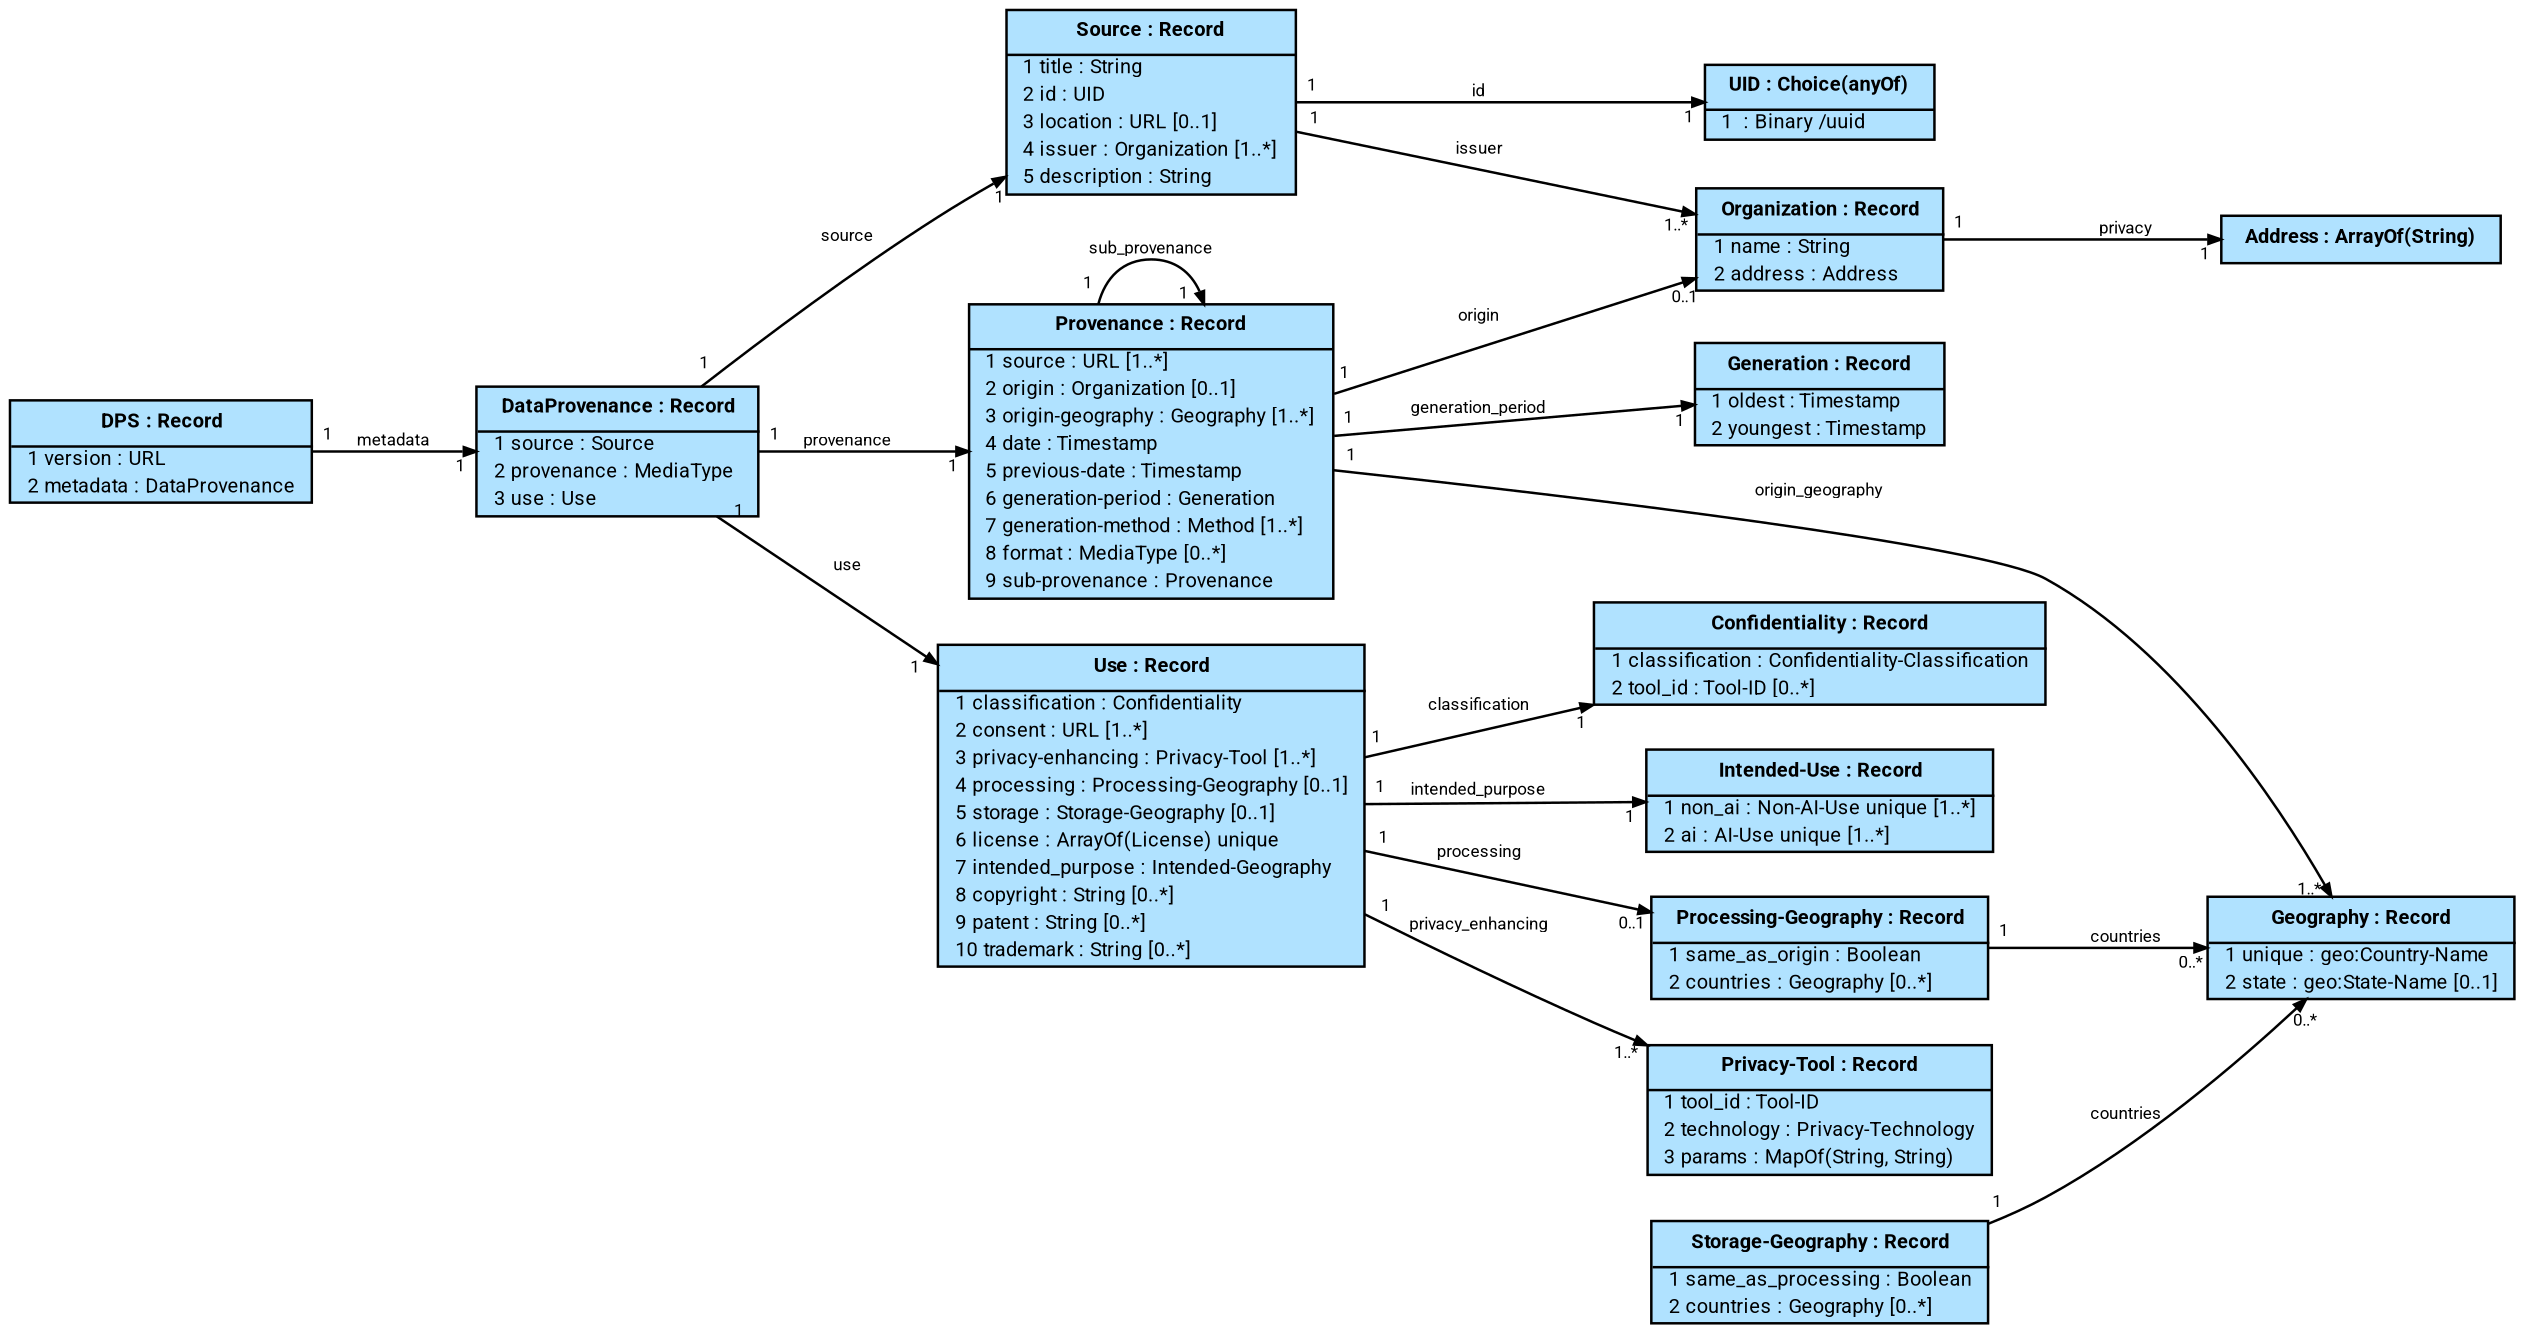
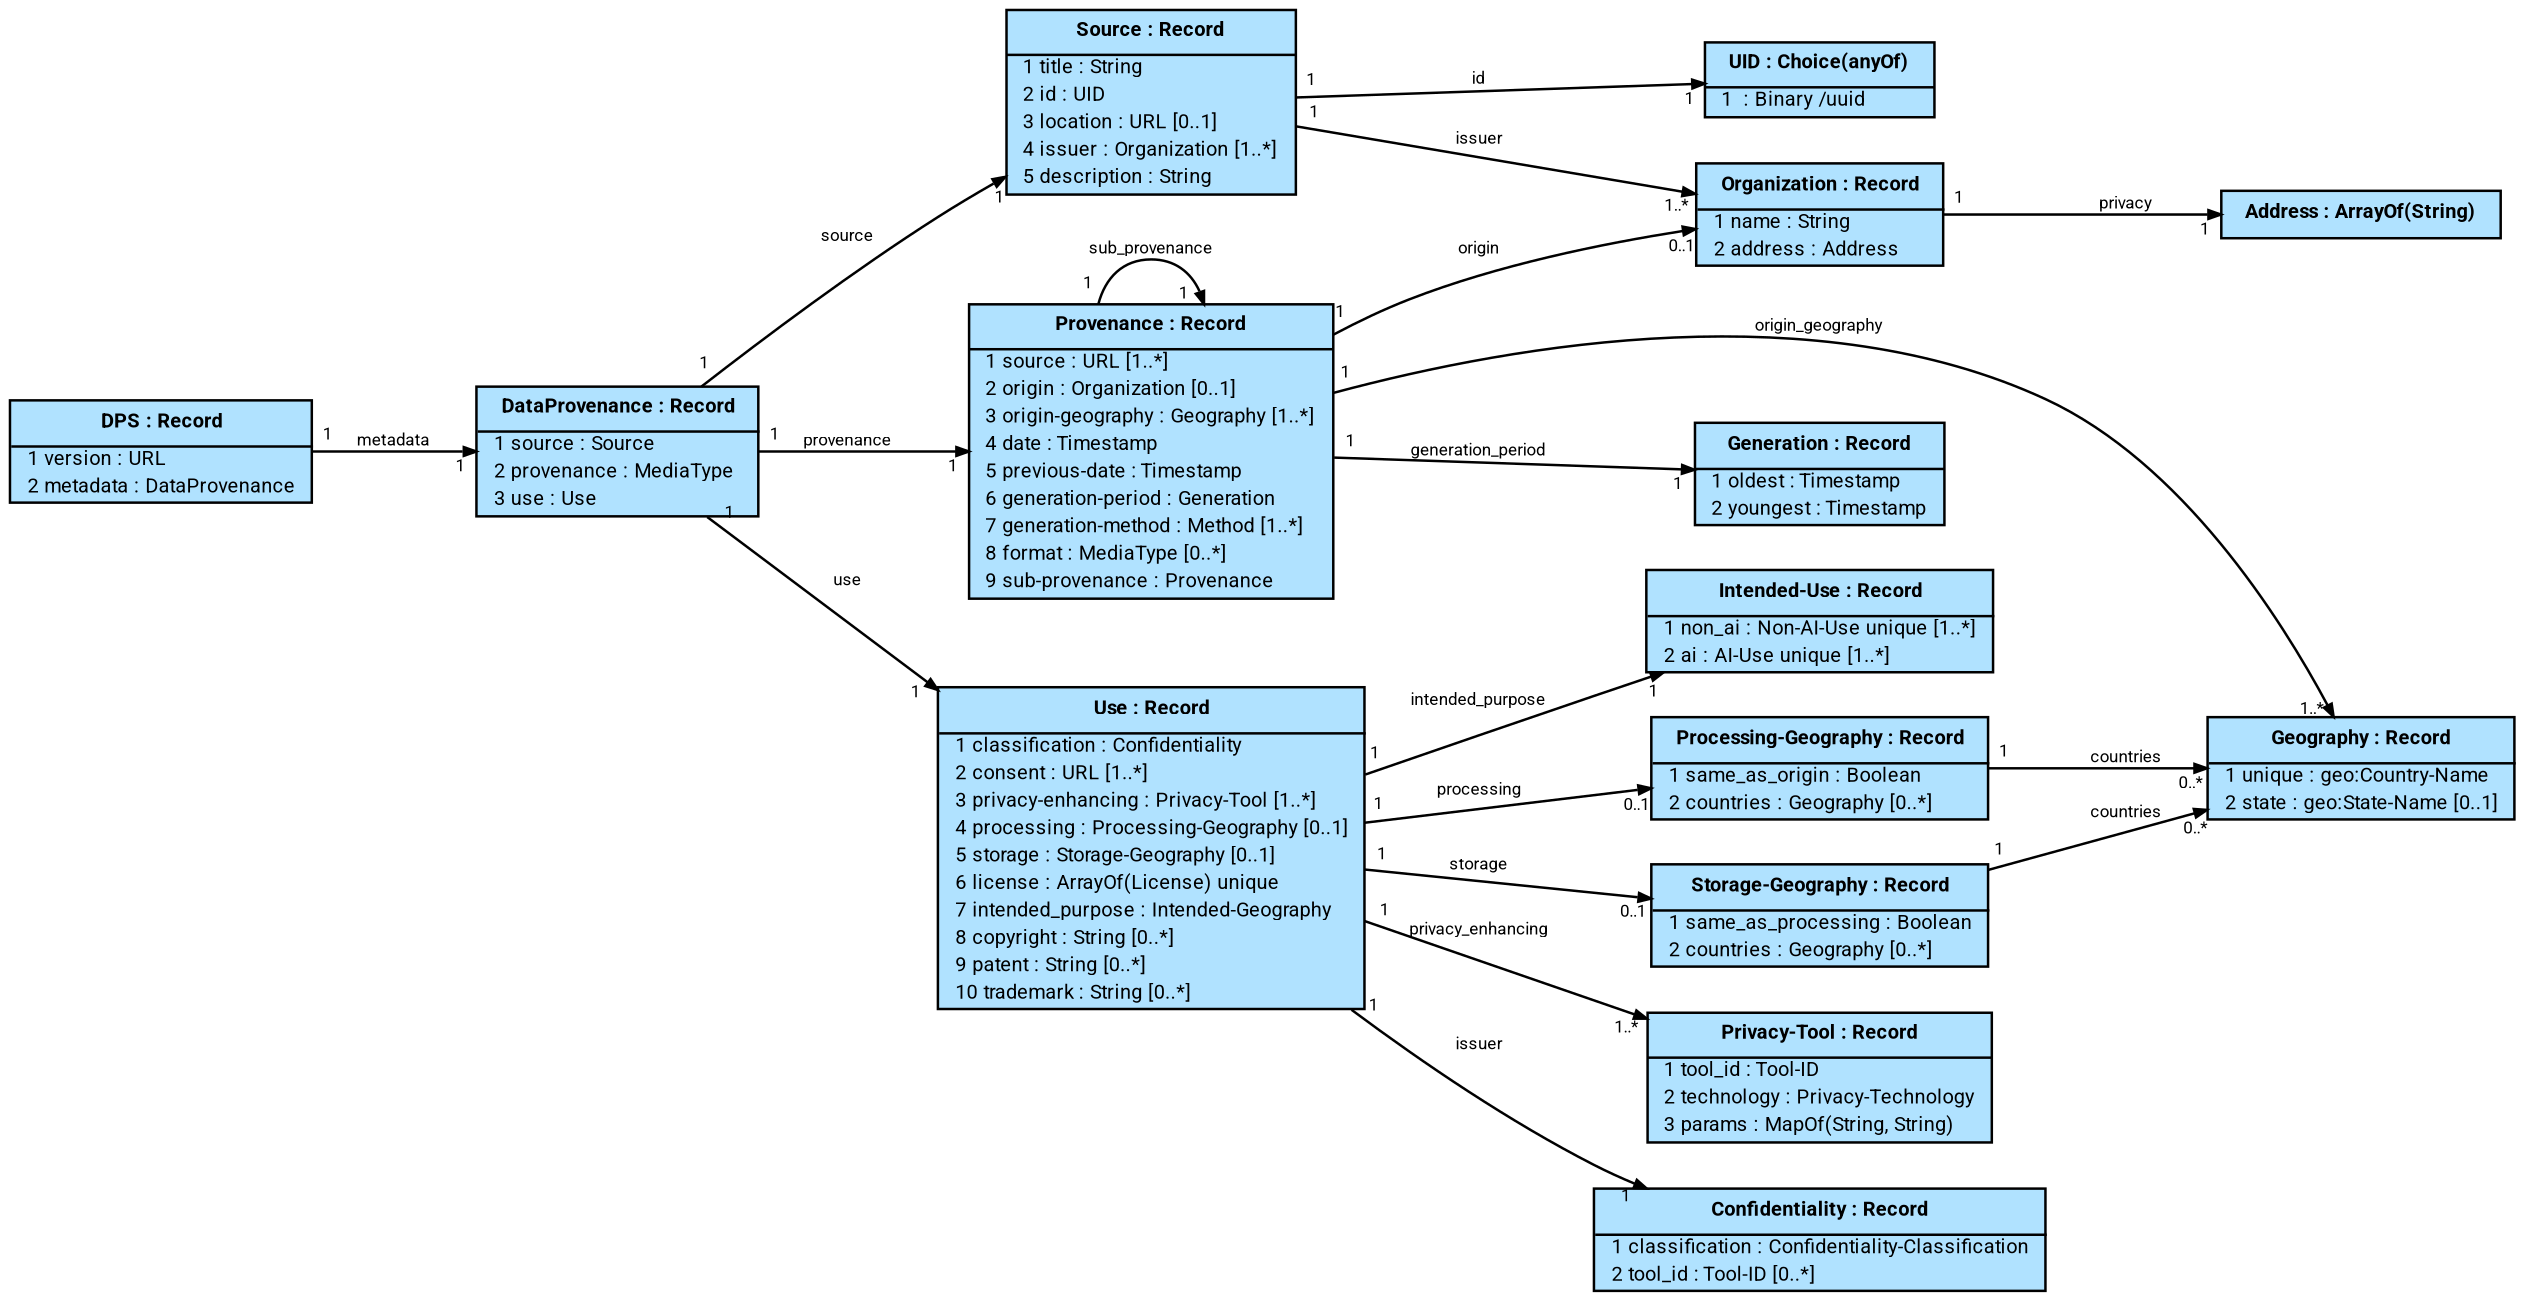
edge "Use : Record" -> "Confidentiality : Record": label "classification" -> "issuer"
edge "Use : Record" -> "Storage-Geography : Record": added, label "storage"
